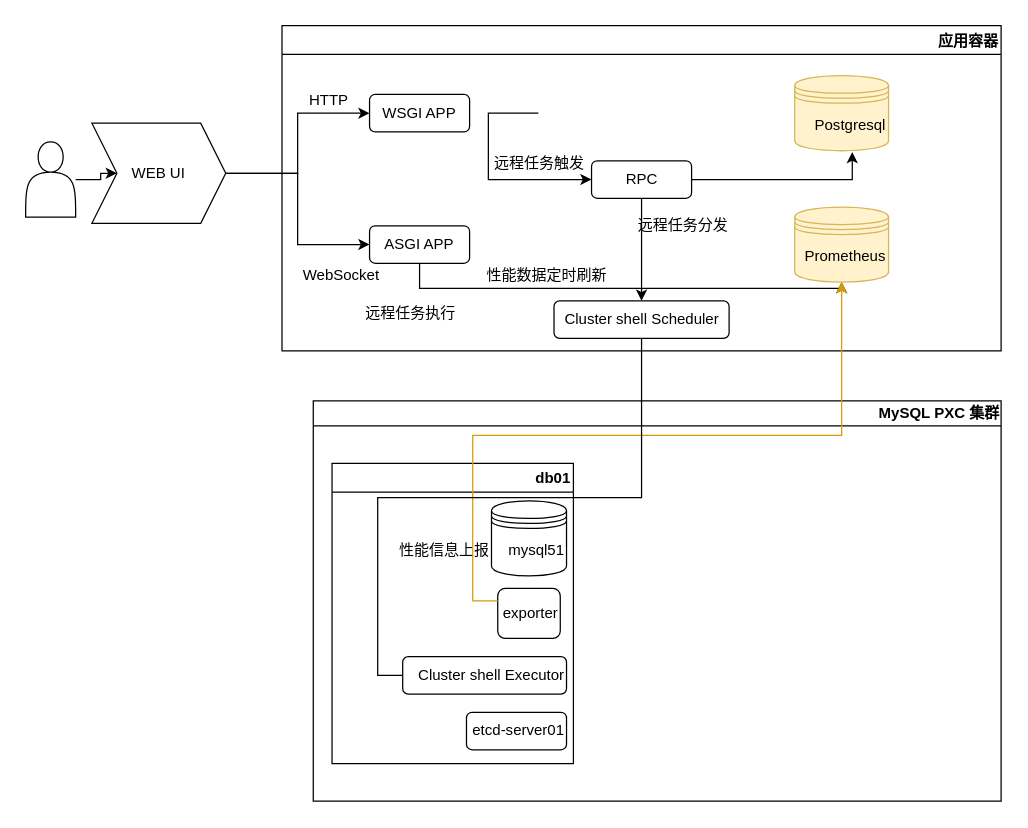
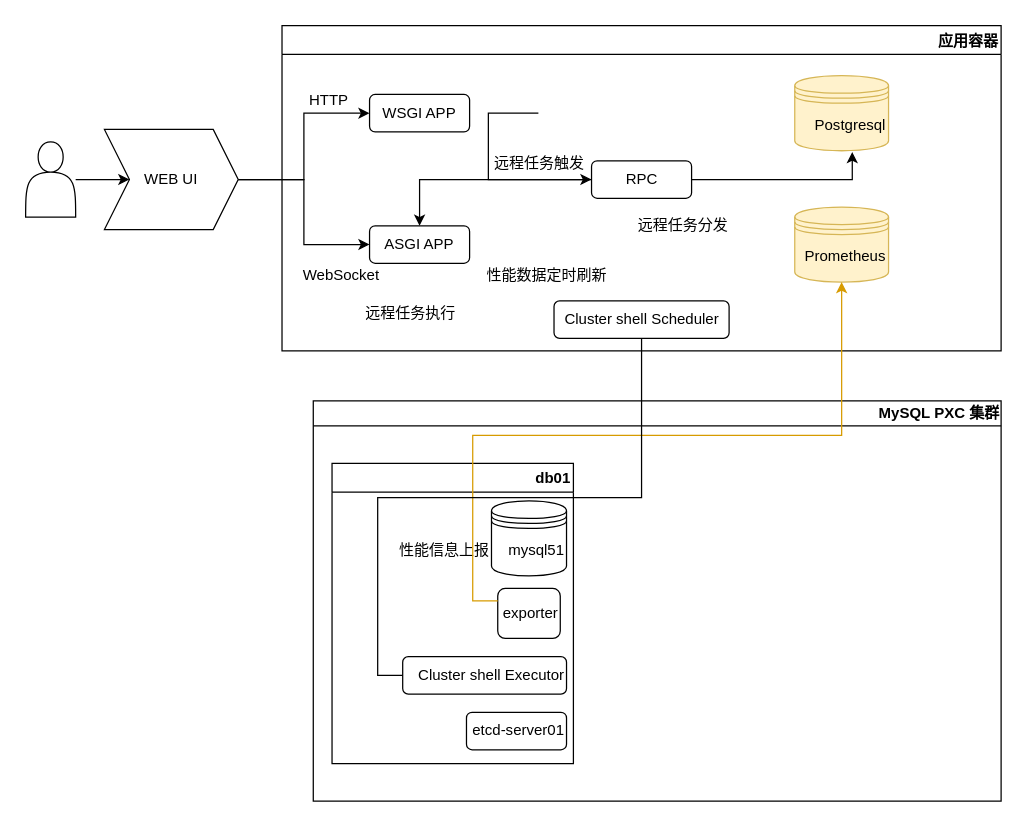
node "WEB UI": moved (159, 173) -> (171, 179)
edge "RPC" -> "Cluster shell Scheduler": now "RPC" -> "ASGI APP"
edge "ASGI APP" -> "Prometheus": removed
